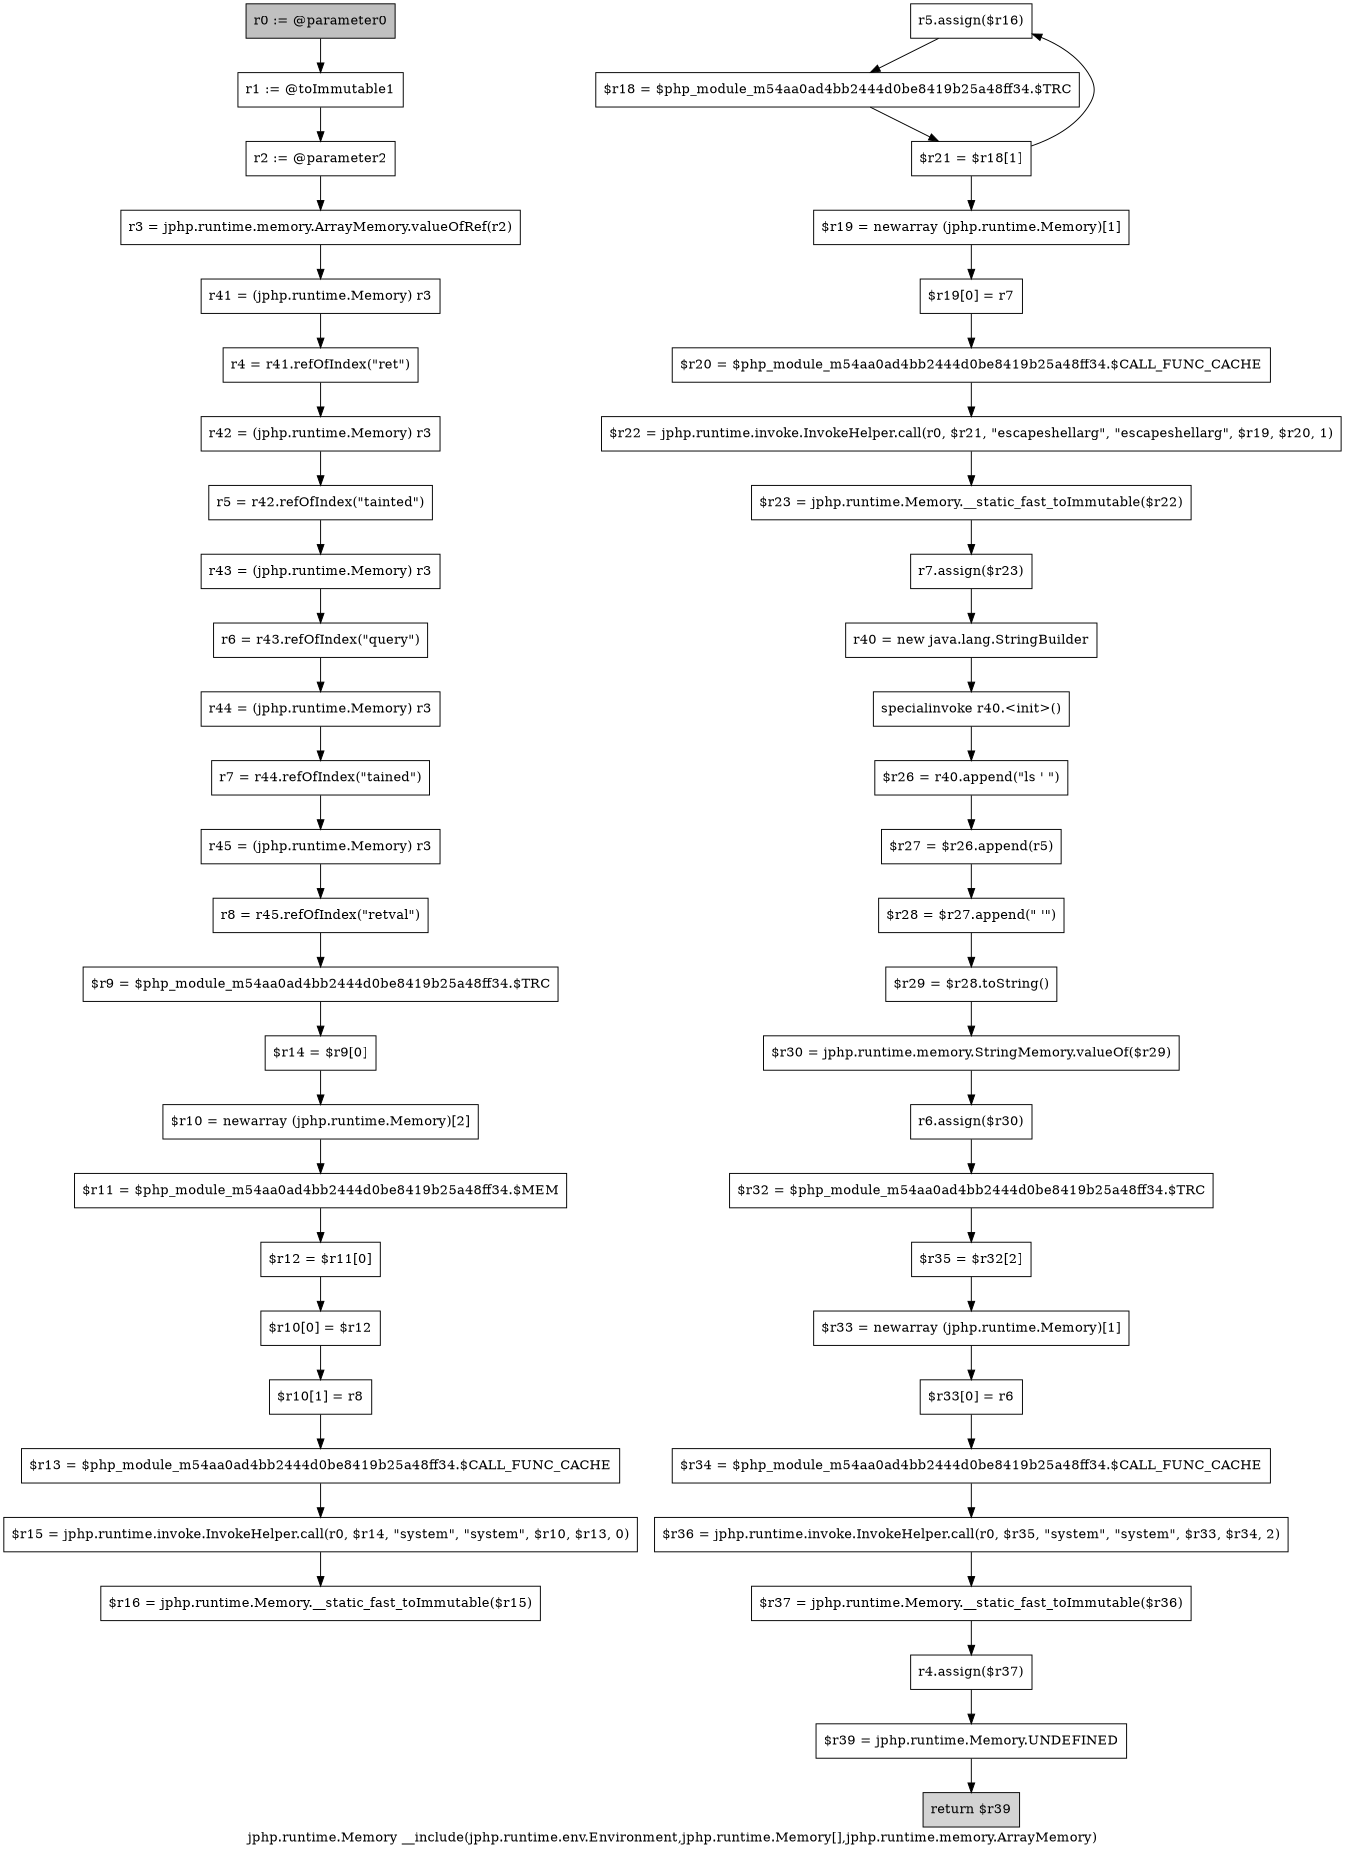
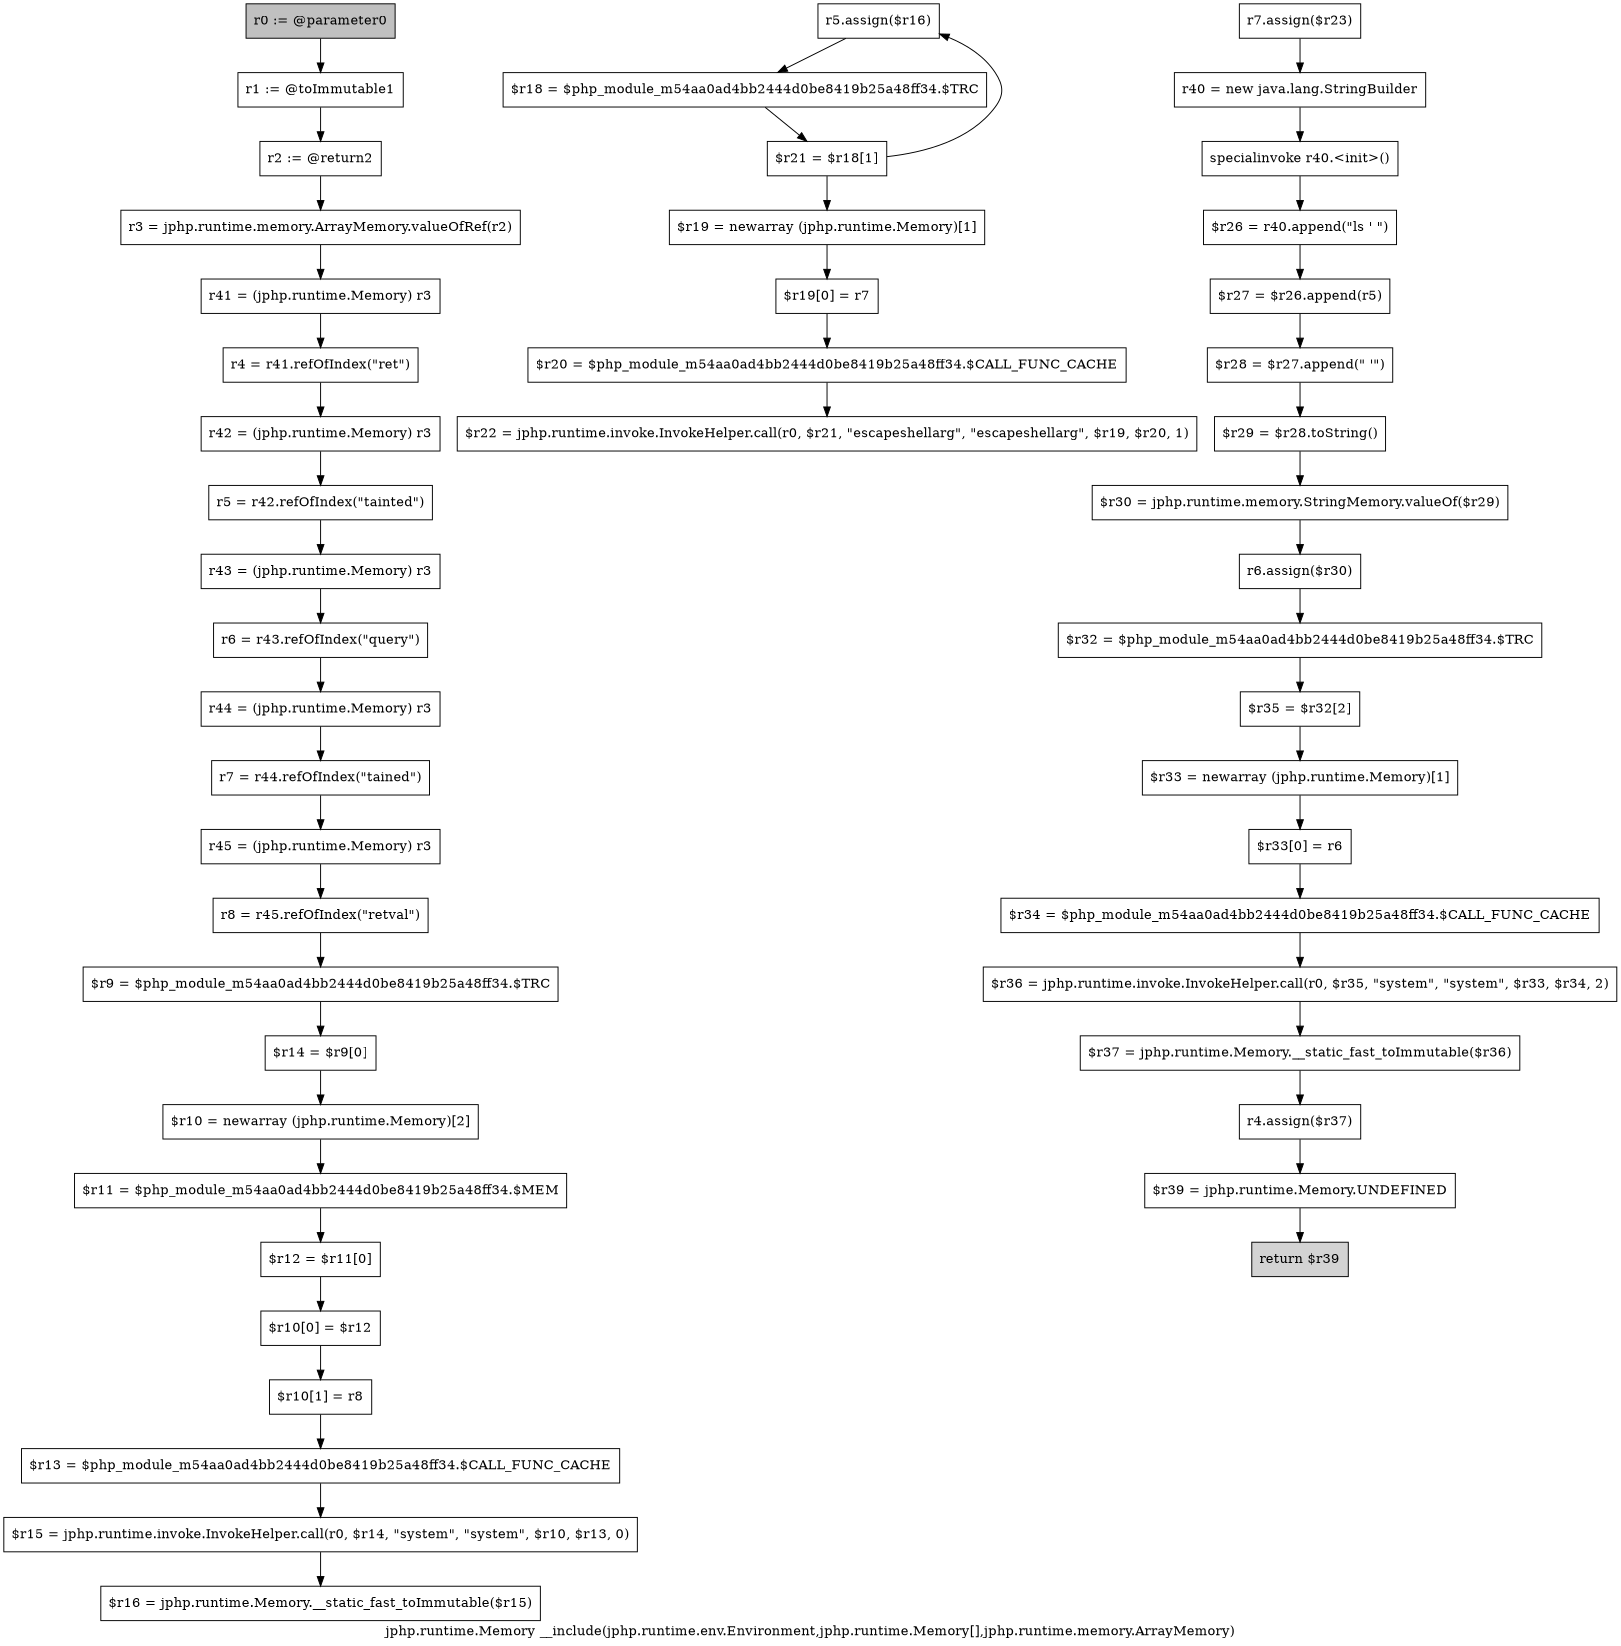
node "r2 := @parameter2": label "r2 := @parameter2" -> "r2 := @return2"
node "$r23 = jphp.runtime.Memory.__static_fast_toImmutable($r22)": removed
